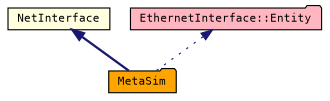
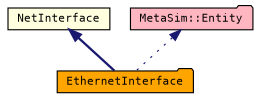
node "EthernetInterface::Entity": label "EthernetInterface::Entity" -> "MetaSim::Entity"
node "MetaSim": label "MetaSim" -> "EthernetInterface"
